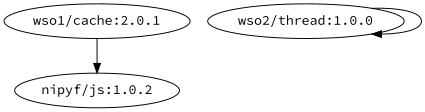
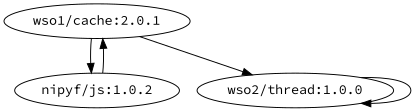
edge "wso1/cache:2.0.1" -> "wso2/thread:1.0.0": added
edge "nipyf/js:1.0.2" -> "wso1/cache:2.0.1": added
